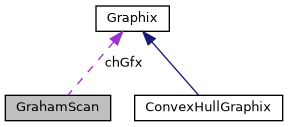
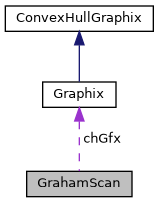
edge "ConvexHullGraphix" -> "Graphix": reversed
